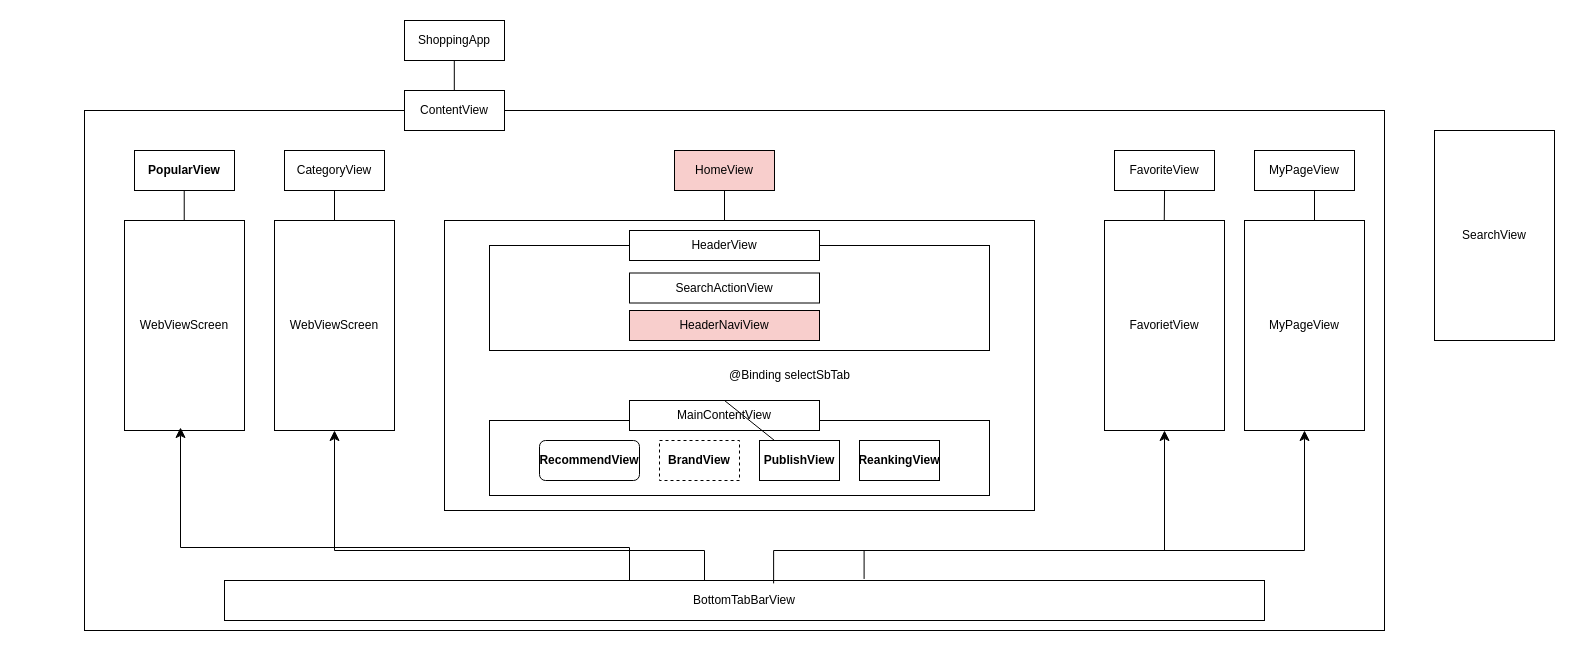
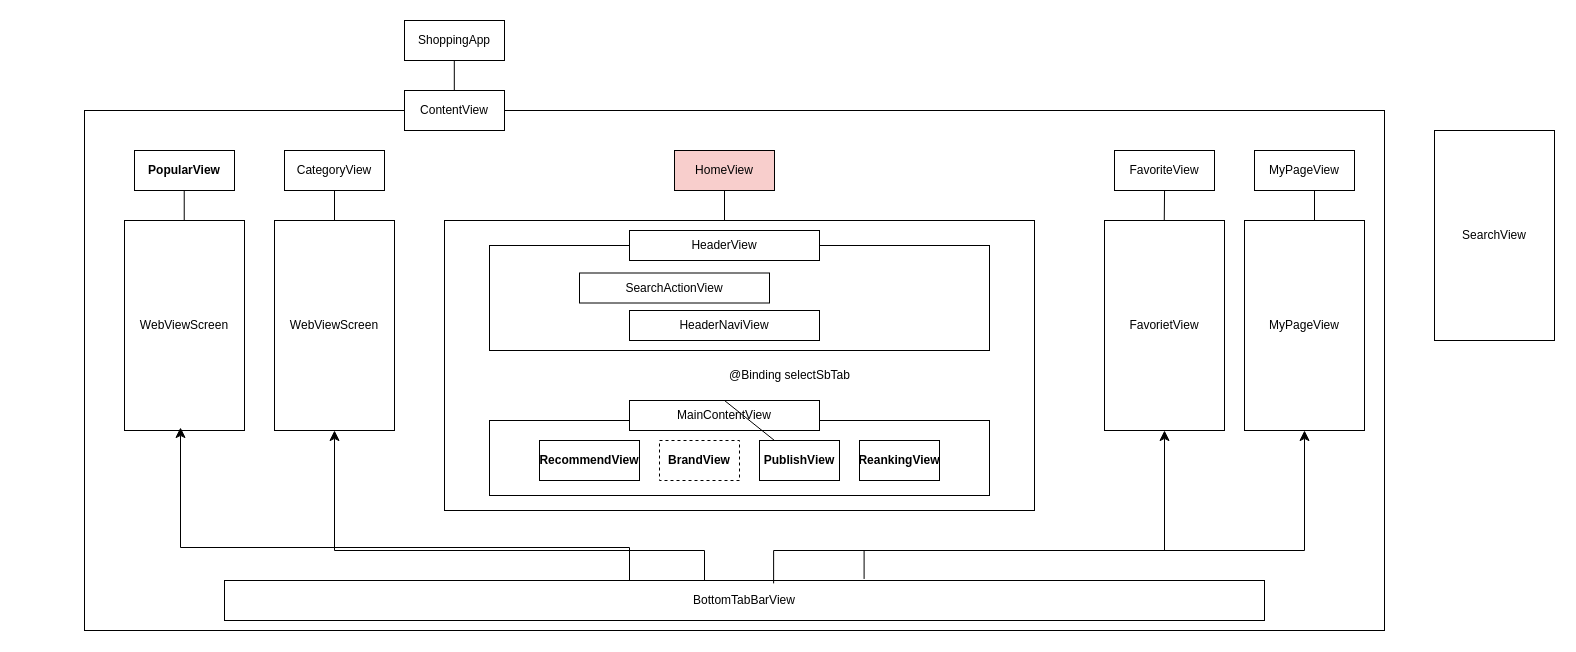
node "SearchActionView": moved (725, 288) -> (675, 288)
node "HeaderNaviView": fillcolor #f8cecc -> #ffffff
node "RecommendView": shape rounded rectangle -> rectangle
